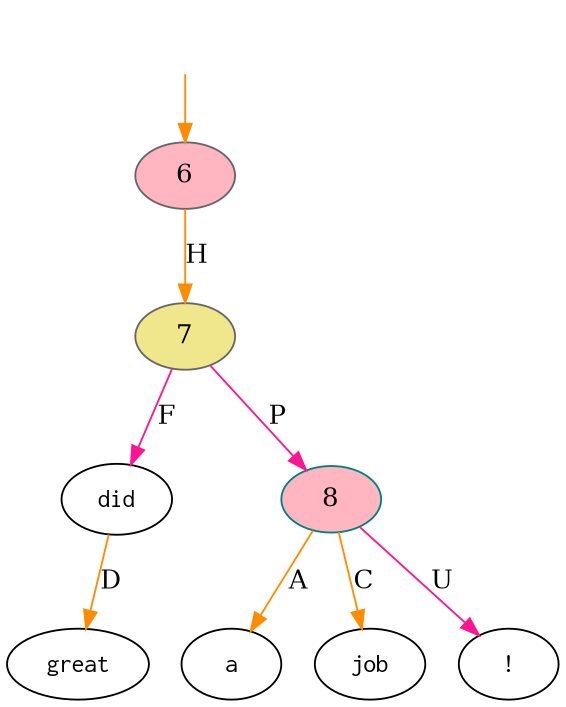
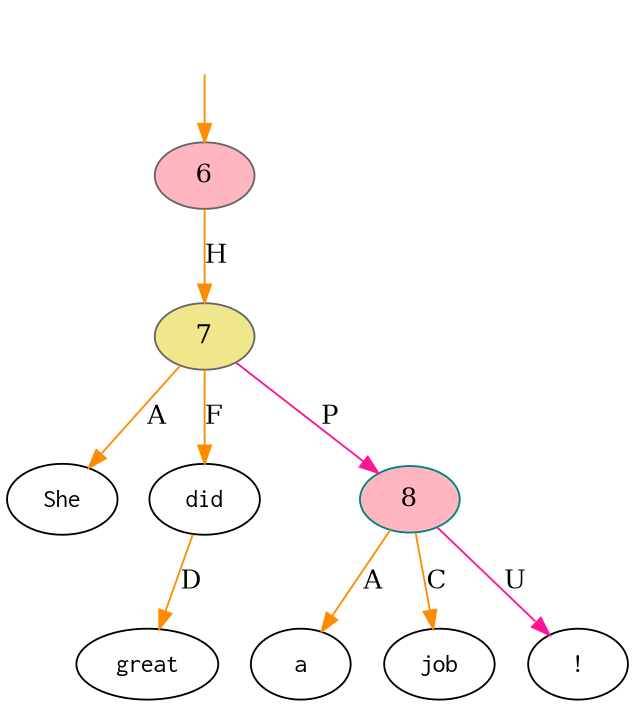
edge "7" -> "did": color deeppink -> darkorange
node "She": added
